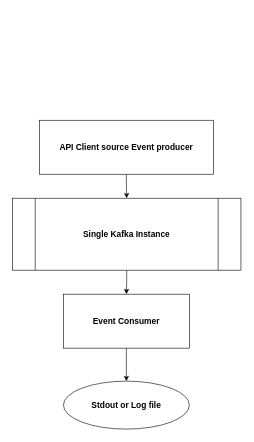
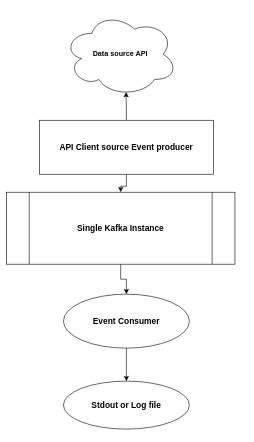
node "Data source API": added
edge "API Client source Event producer" -> "Data source API": added
node "Single Kafka Instance": moved (127, 234) -> (121, 228)
node "Event Consumer": shape rectangle -> ellipse
